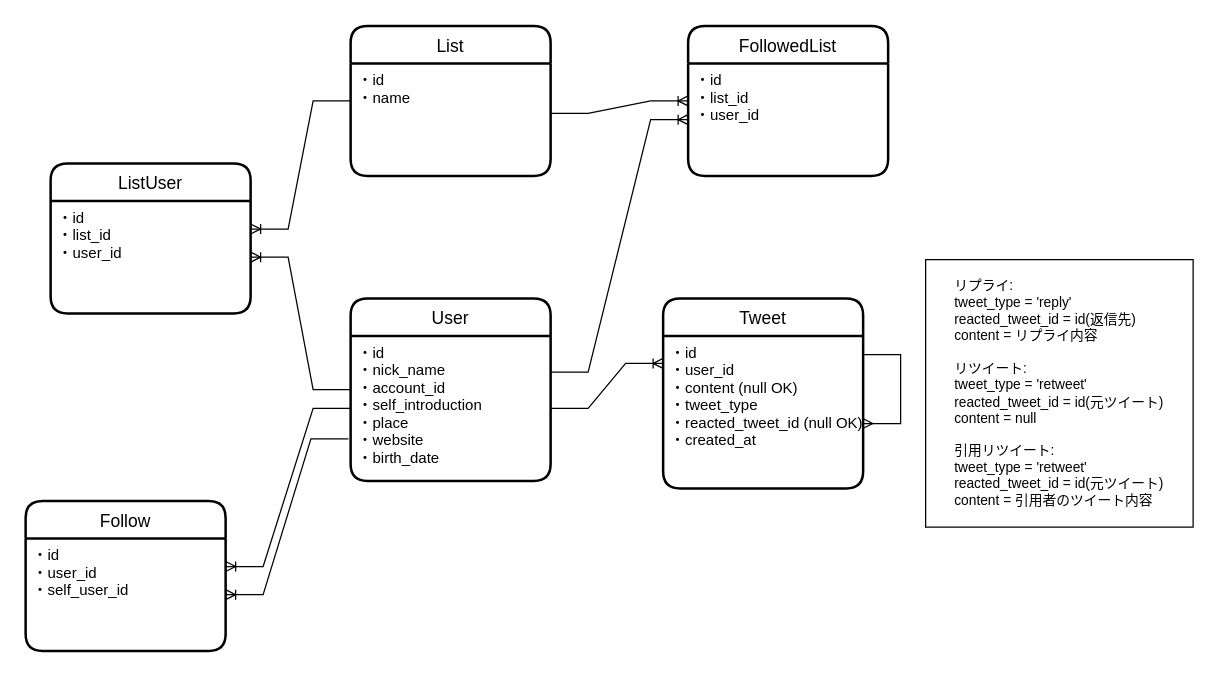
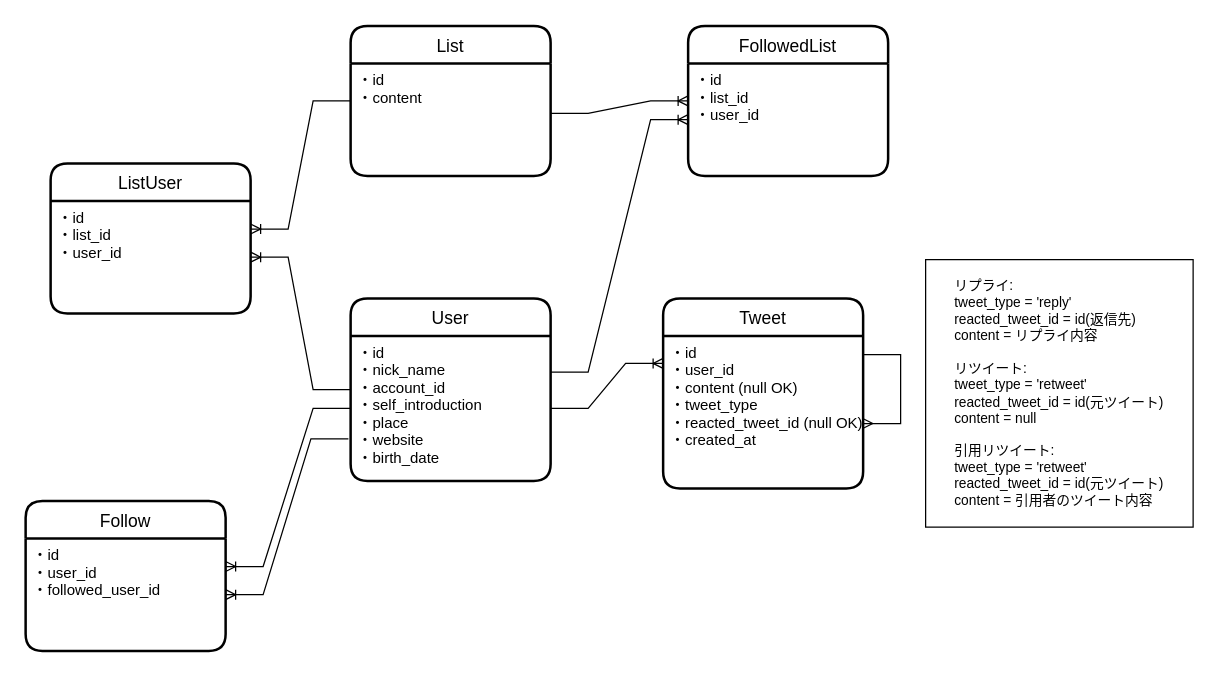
node "・id ・name": label "・id ・name" -> "・id ・content"
node "・id ・user_id ・self_user_id": label "・id ・user_id ・self_user_id" -> "・id ・user_id ・followed_user_id"
